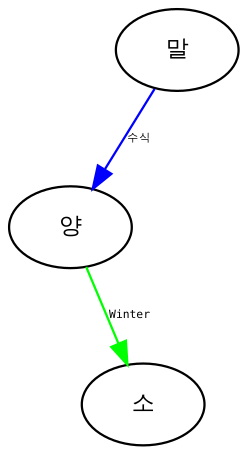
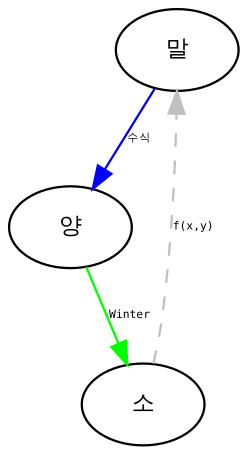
edge "소" -> "말": added, label "f(x,y)"
